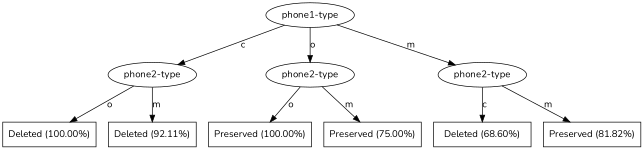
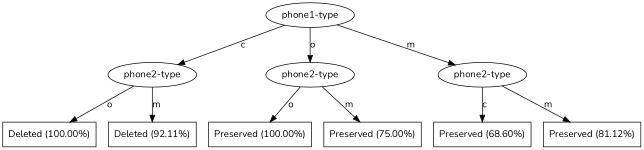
node "Deleted (68.60%)": label "Deleted (68.60%)" -> "Preserved (68.60%)"
node "Preserved (81.82%)": label "Preserved (81.82%)" -> "Preserved (81.12%)"
